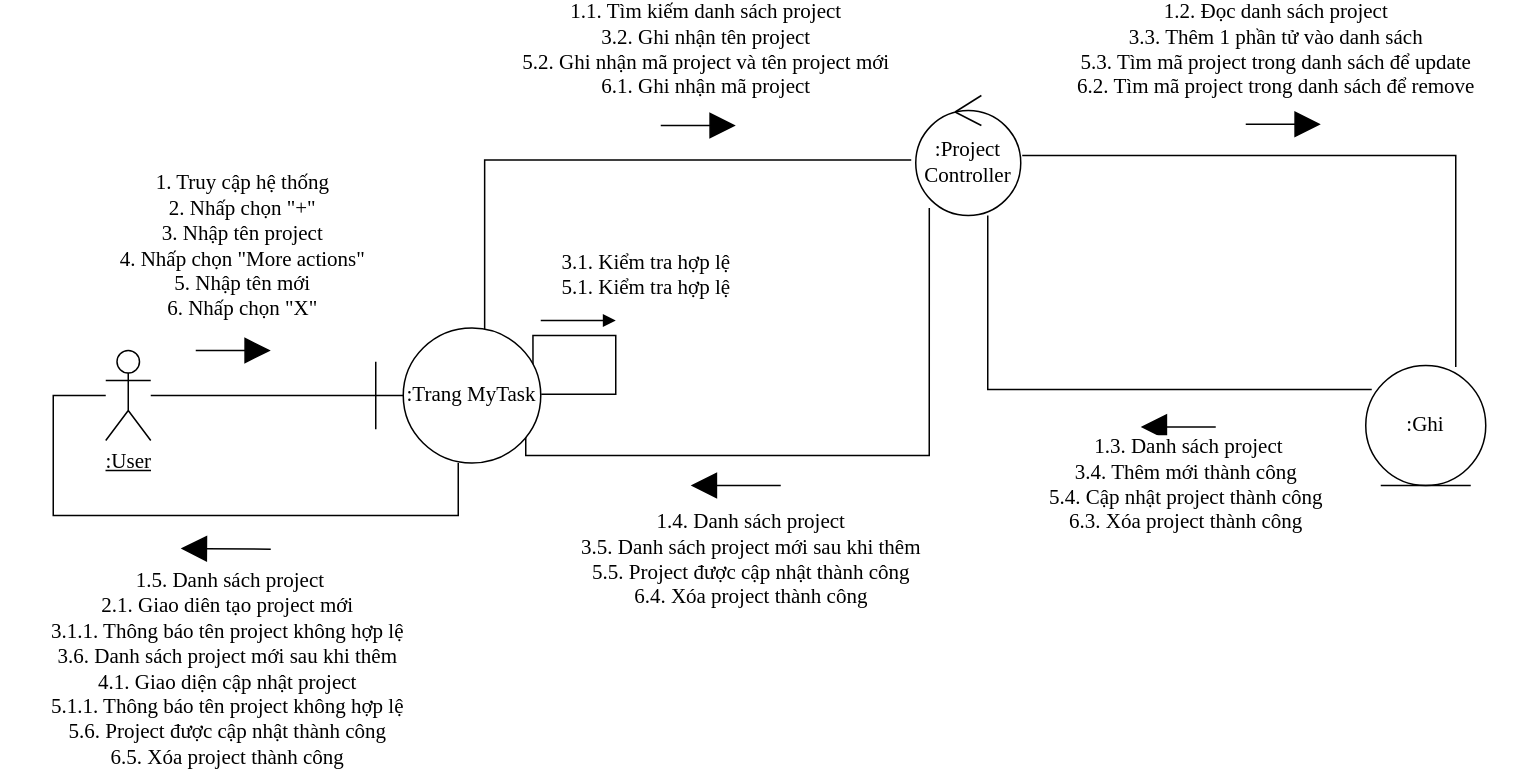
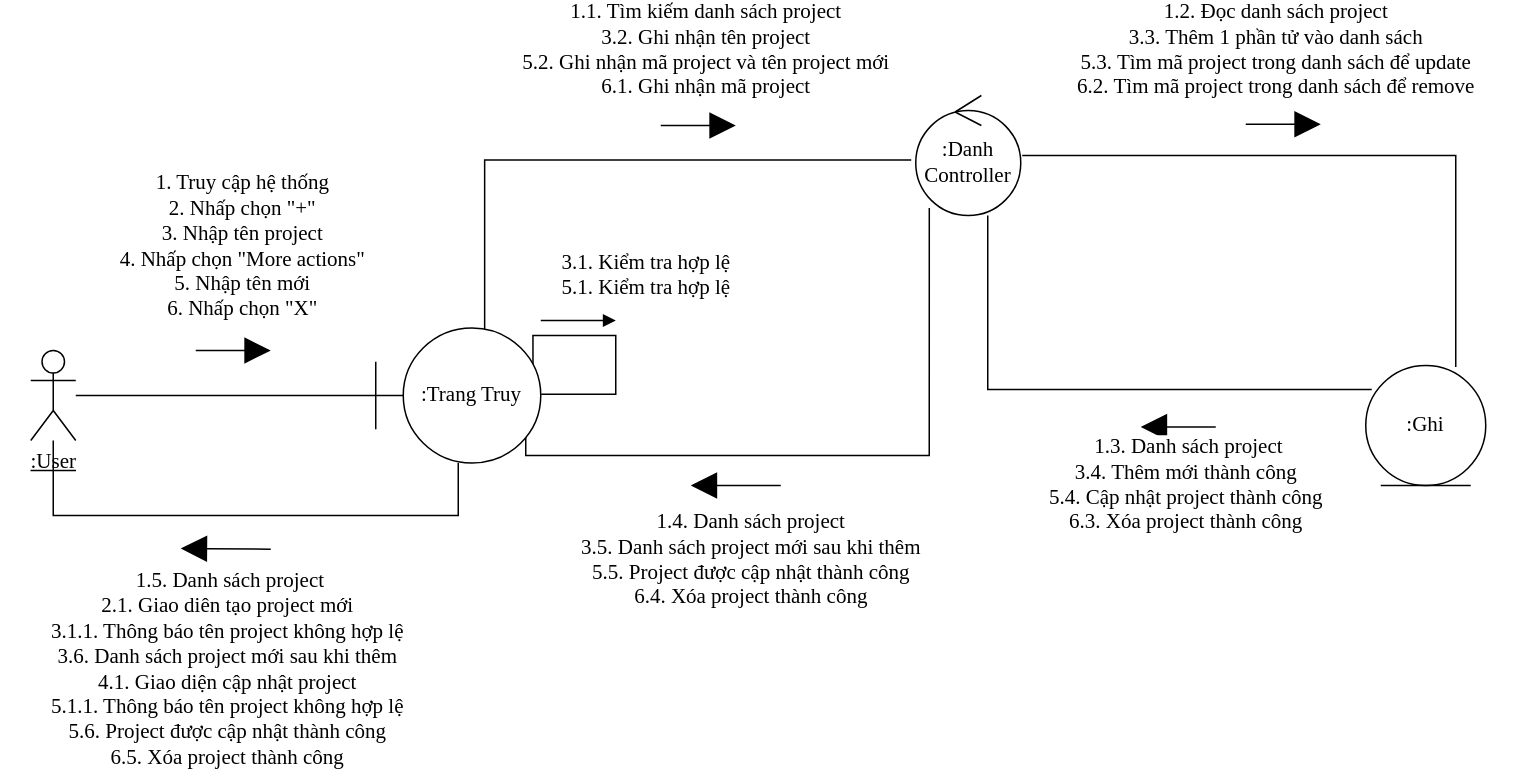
node ":Project Controller": label ":Project Controller" -> ":Danh Controller"
node ":User": moved (128, 395) -> (53, 395)
node ":Trang MyTask": label ":Trang MyTask" -> ":Trang Truy"
